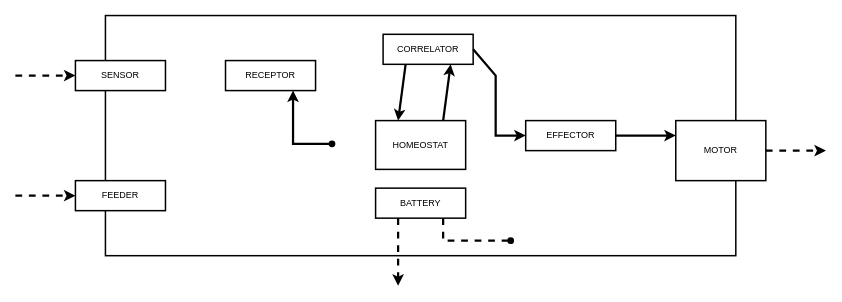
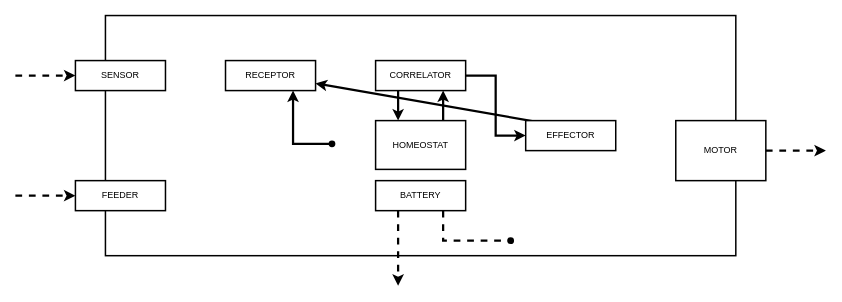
node "CORRELATOR": moved (428, 49) -> (420, 75)
edge "EFFECTOR" -> "MOTOR": now "EFFECTOR" -> "RECEPTOR"
node "BATTERY": moved (420, 203) -> (420, 195)
